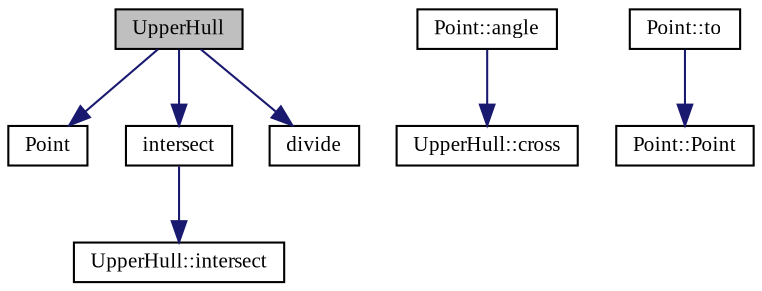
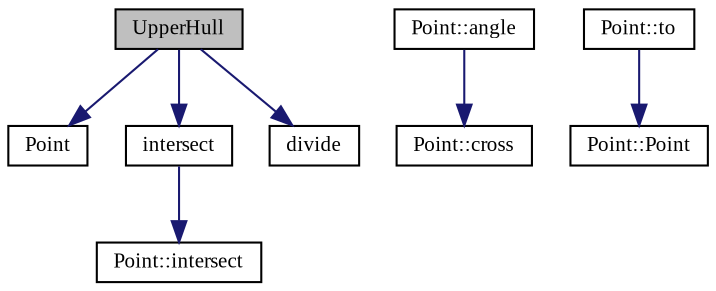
node "UpperHull::cross": label "UpperHull::cross" -> "Point::cross"
node "UpperHull::intersect": label "UpperHull::intersect" -> "Point::intersect"
